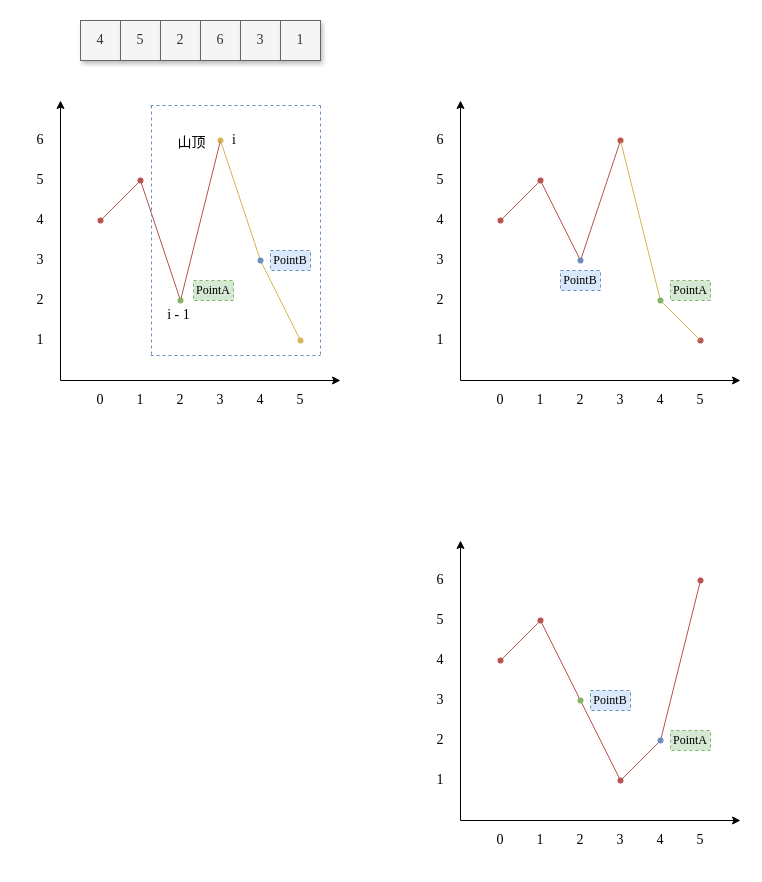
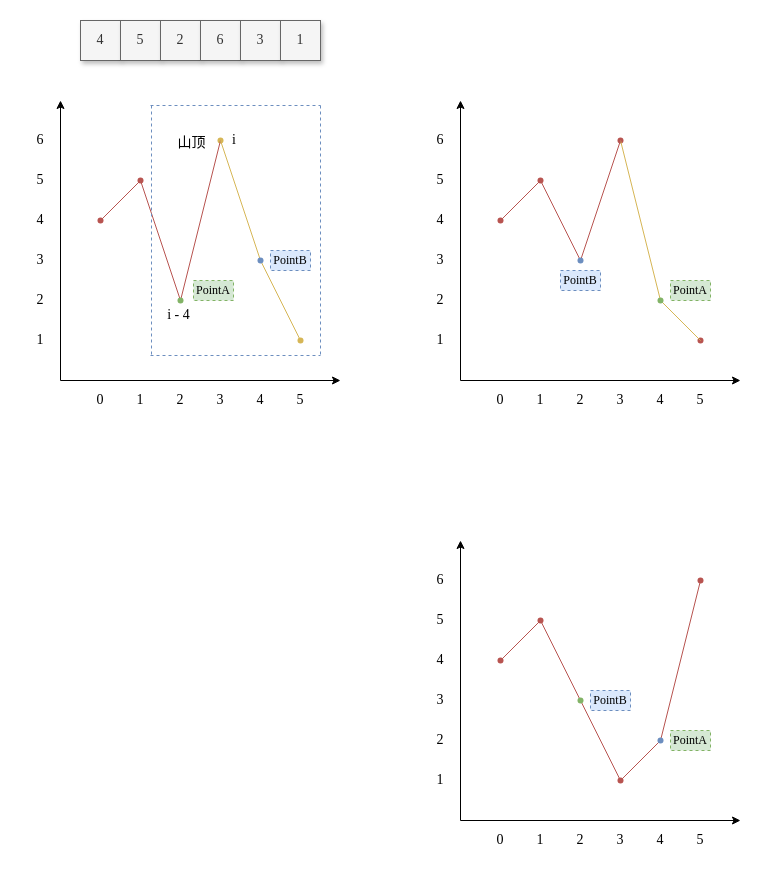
node "i - 1": label "i - 1" -> "i - 4"
